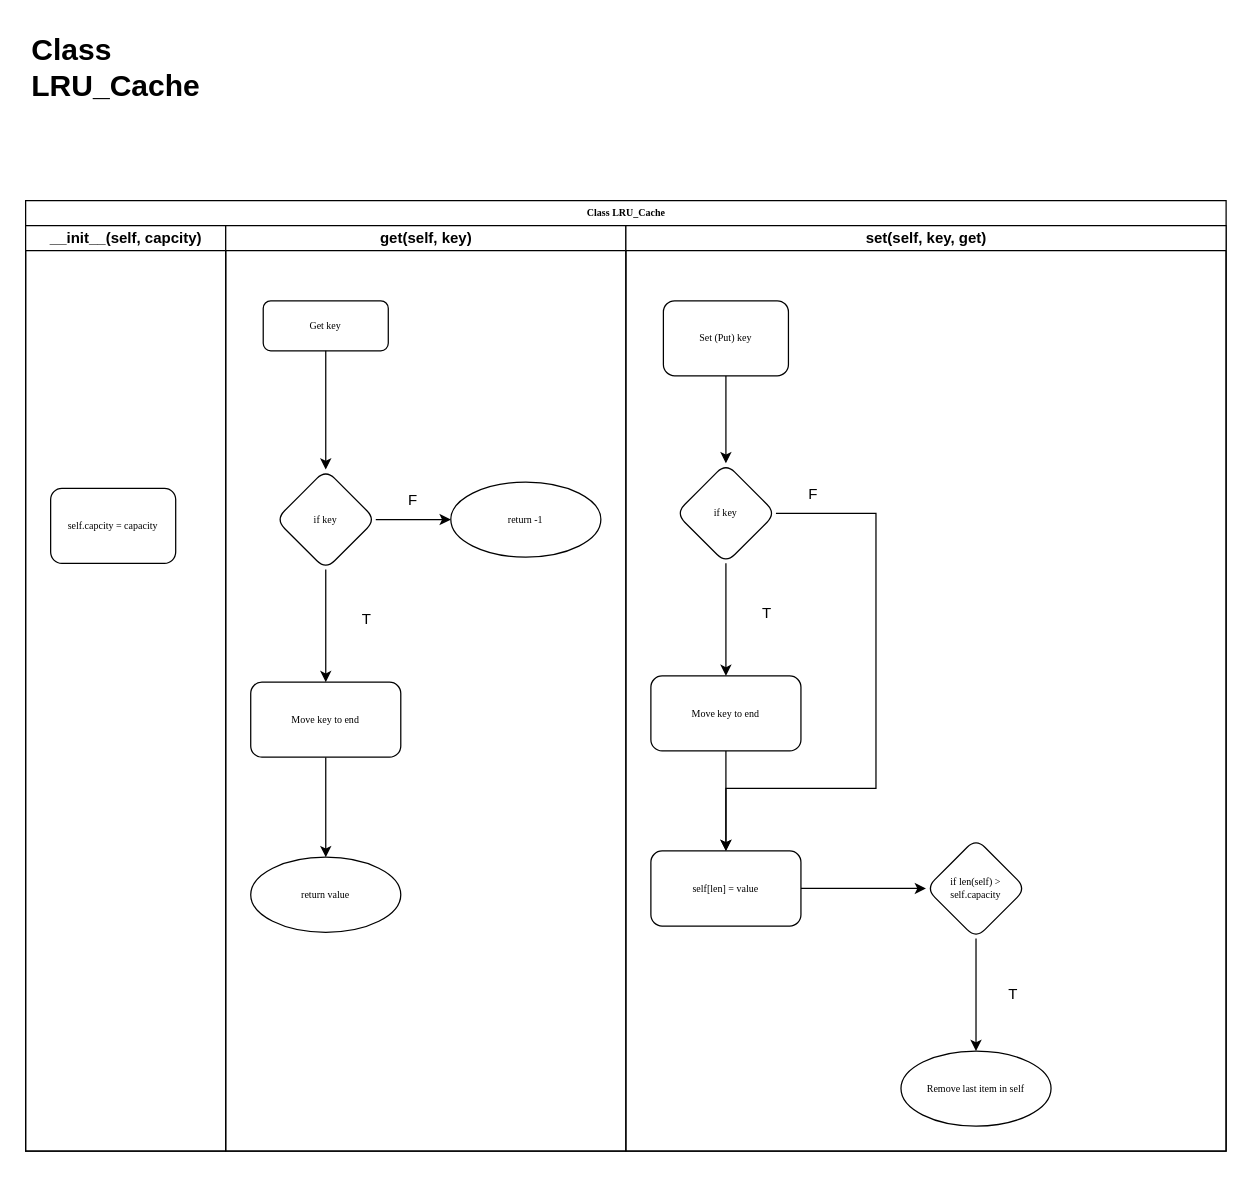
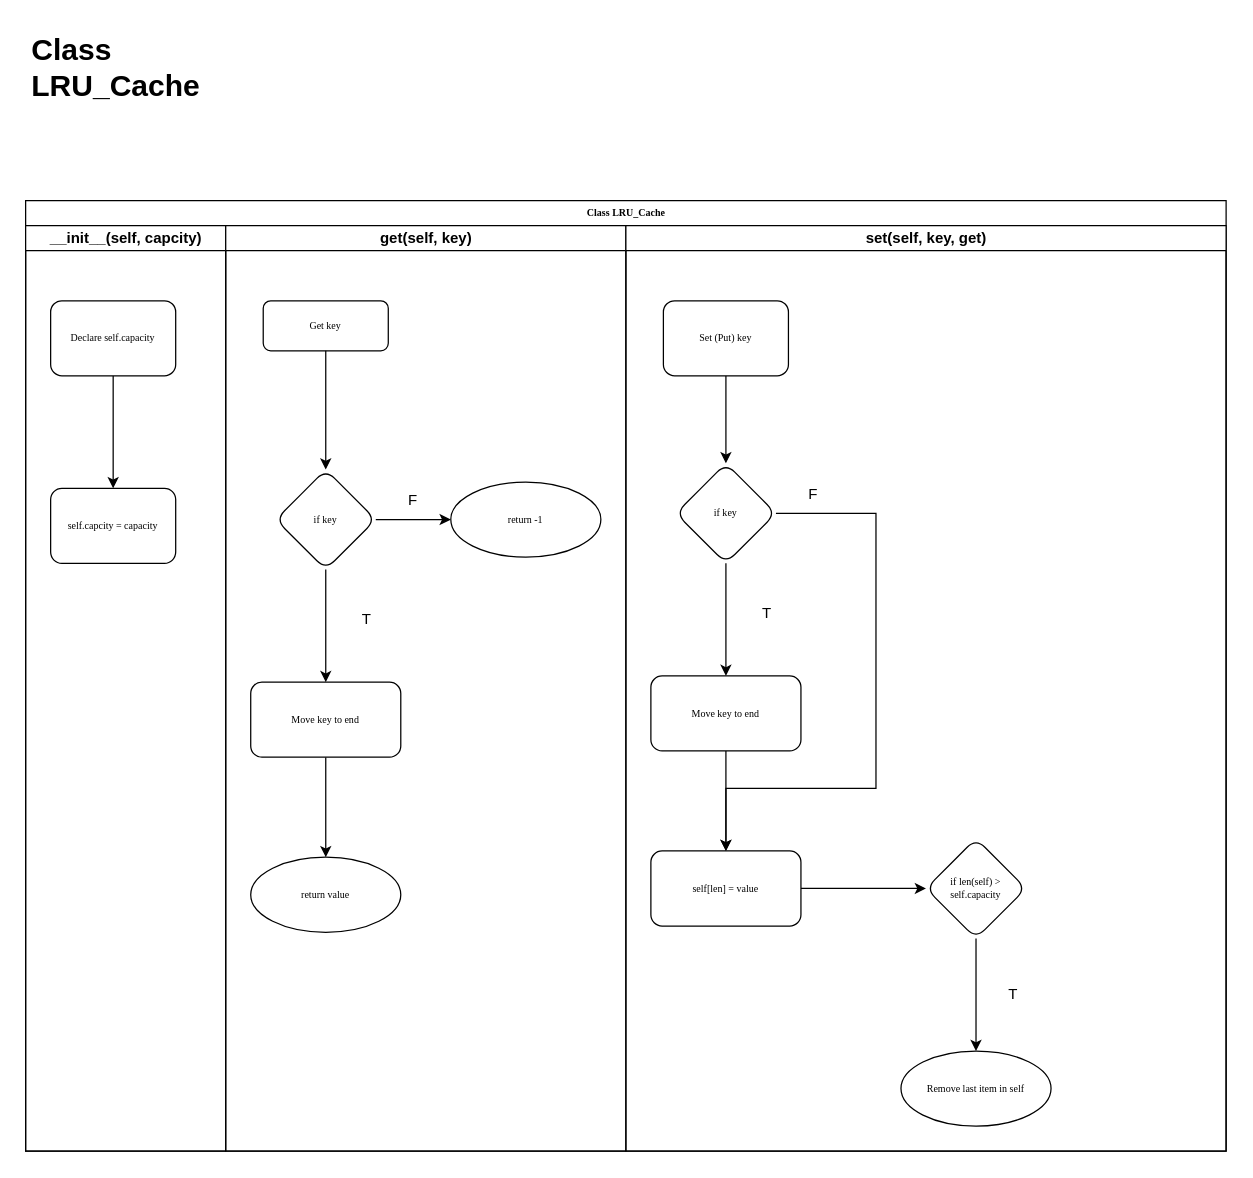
node "Declare self.capacity": added
edge "Declare self.capacity" -> "self.capcity = capacity": added
